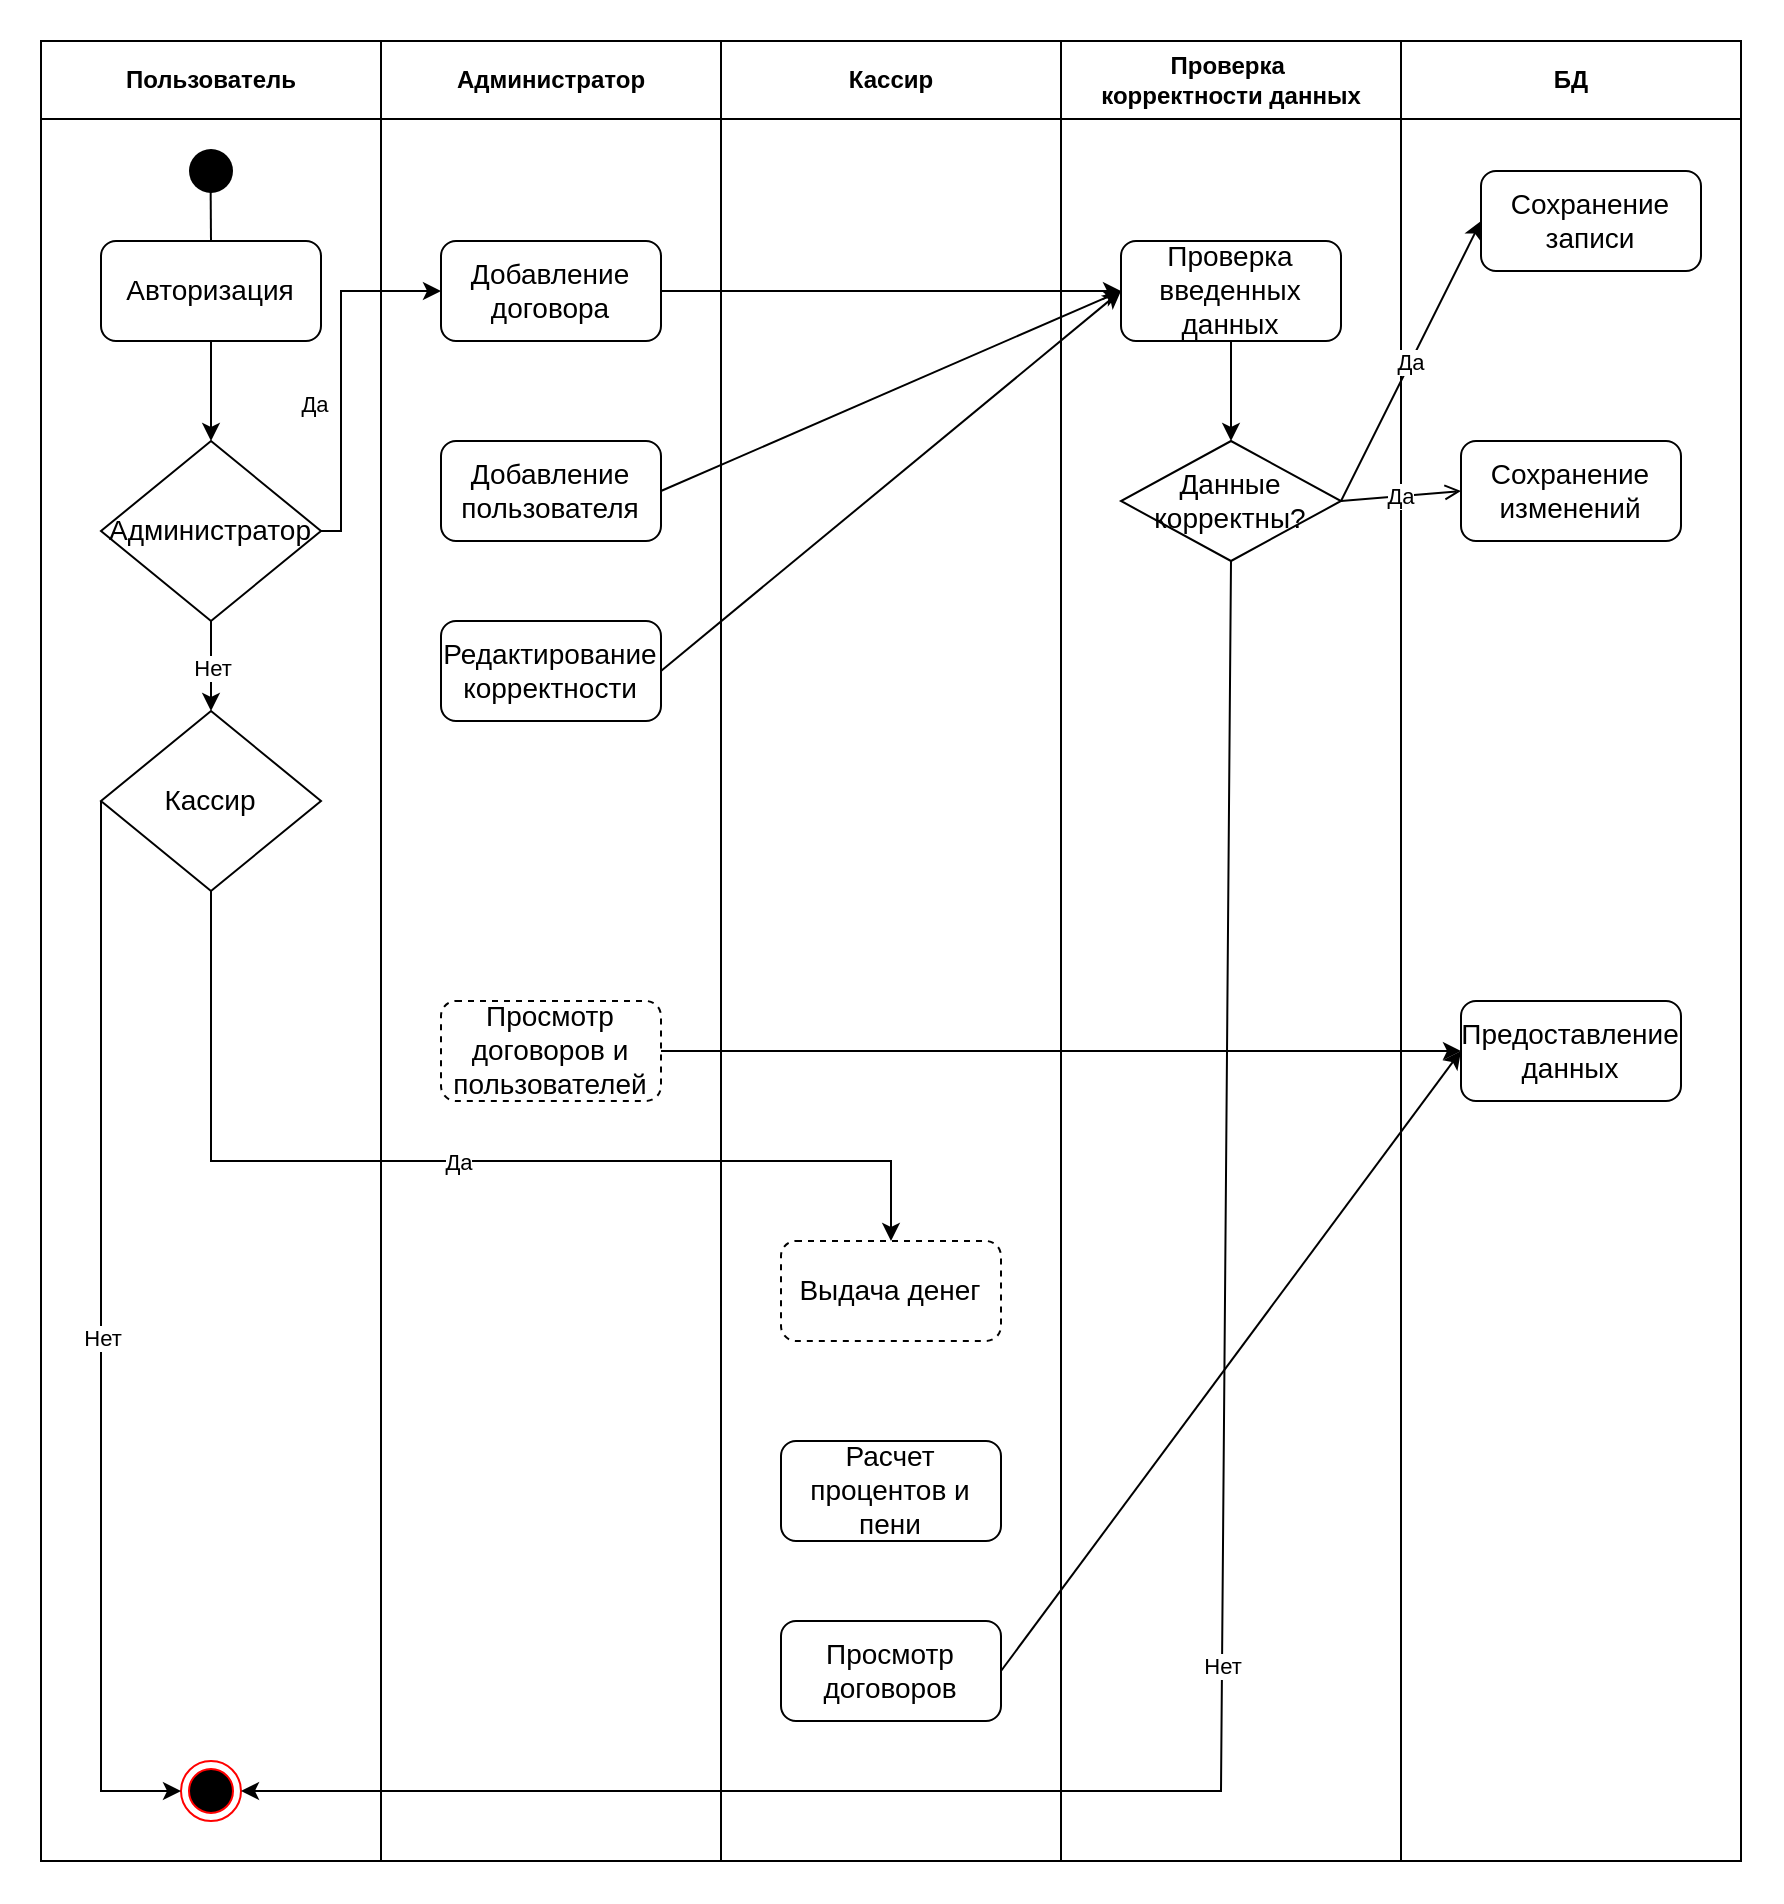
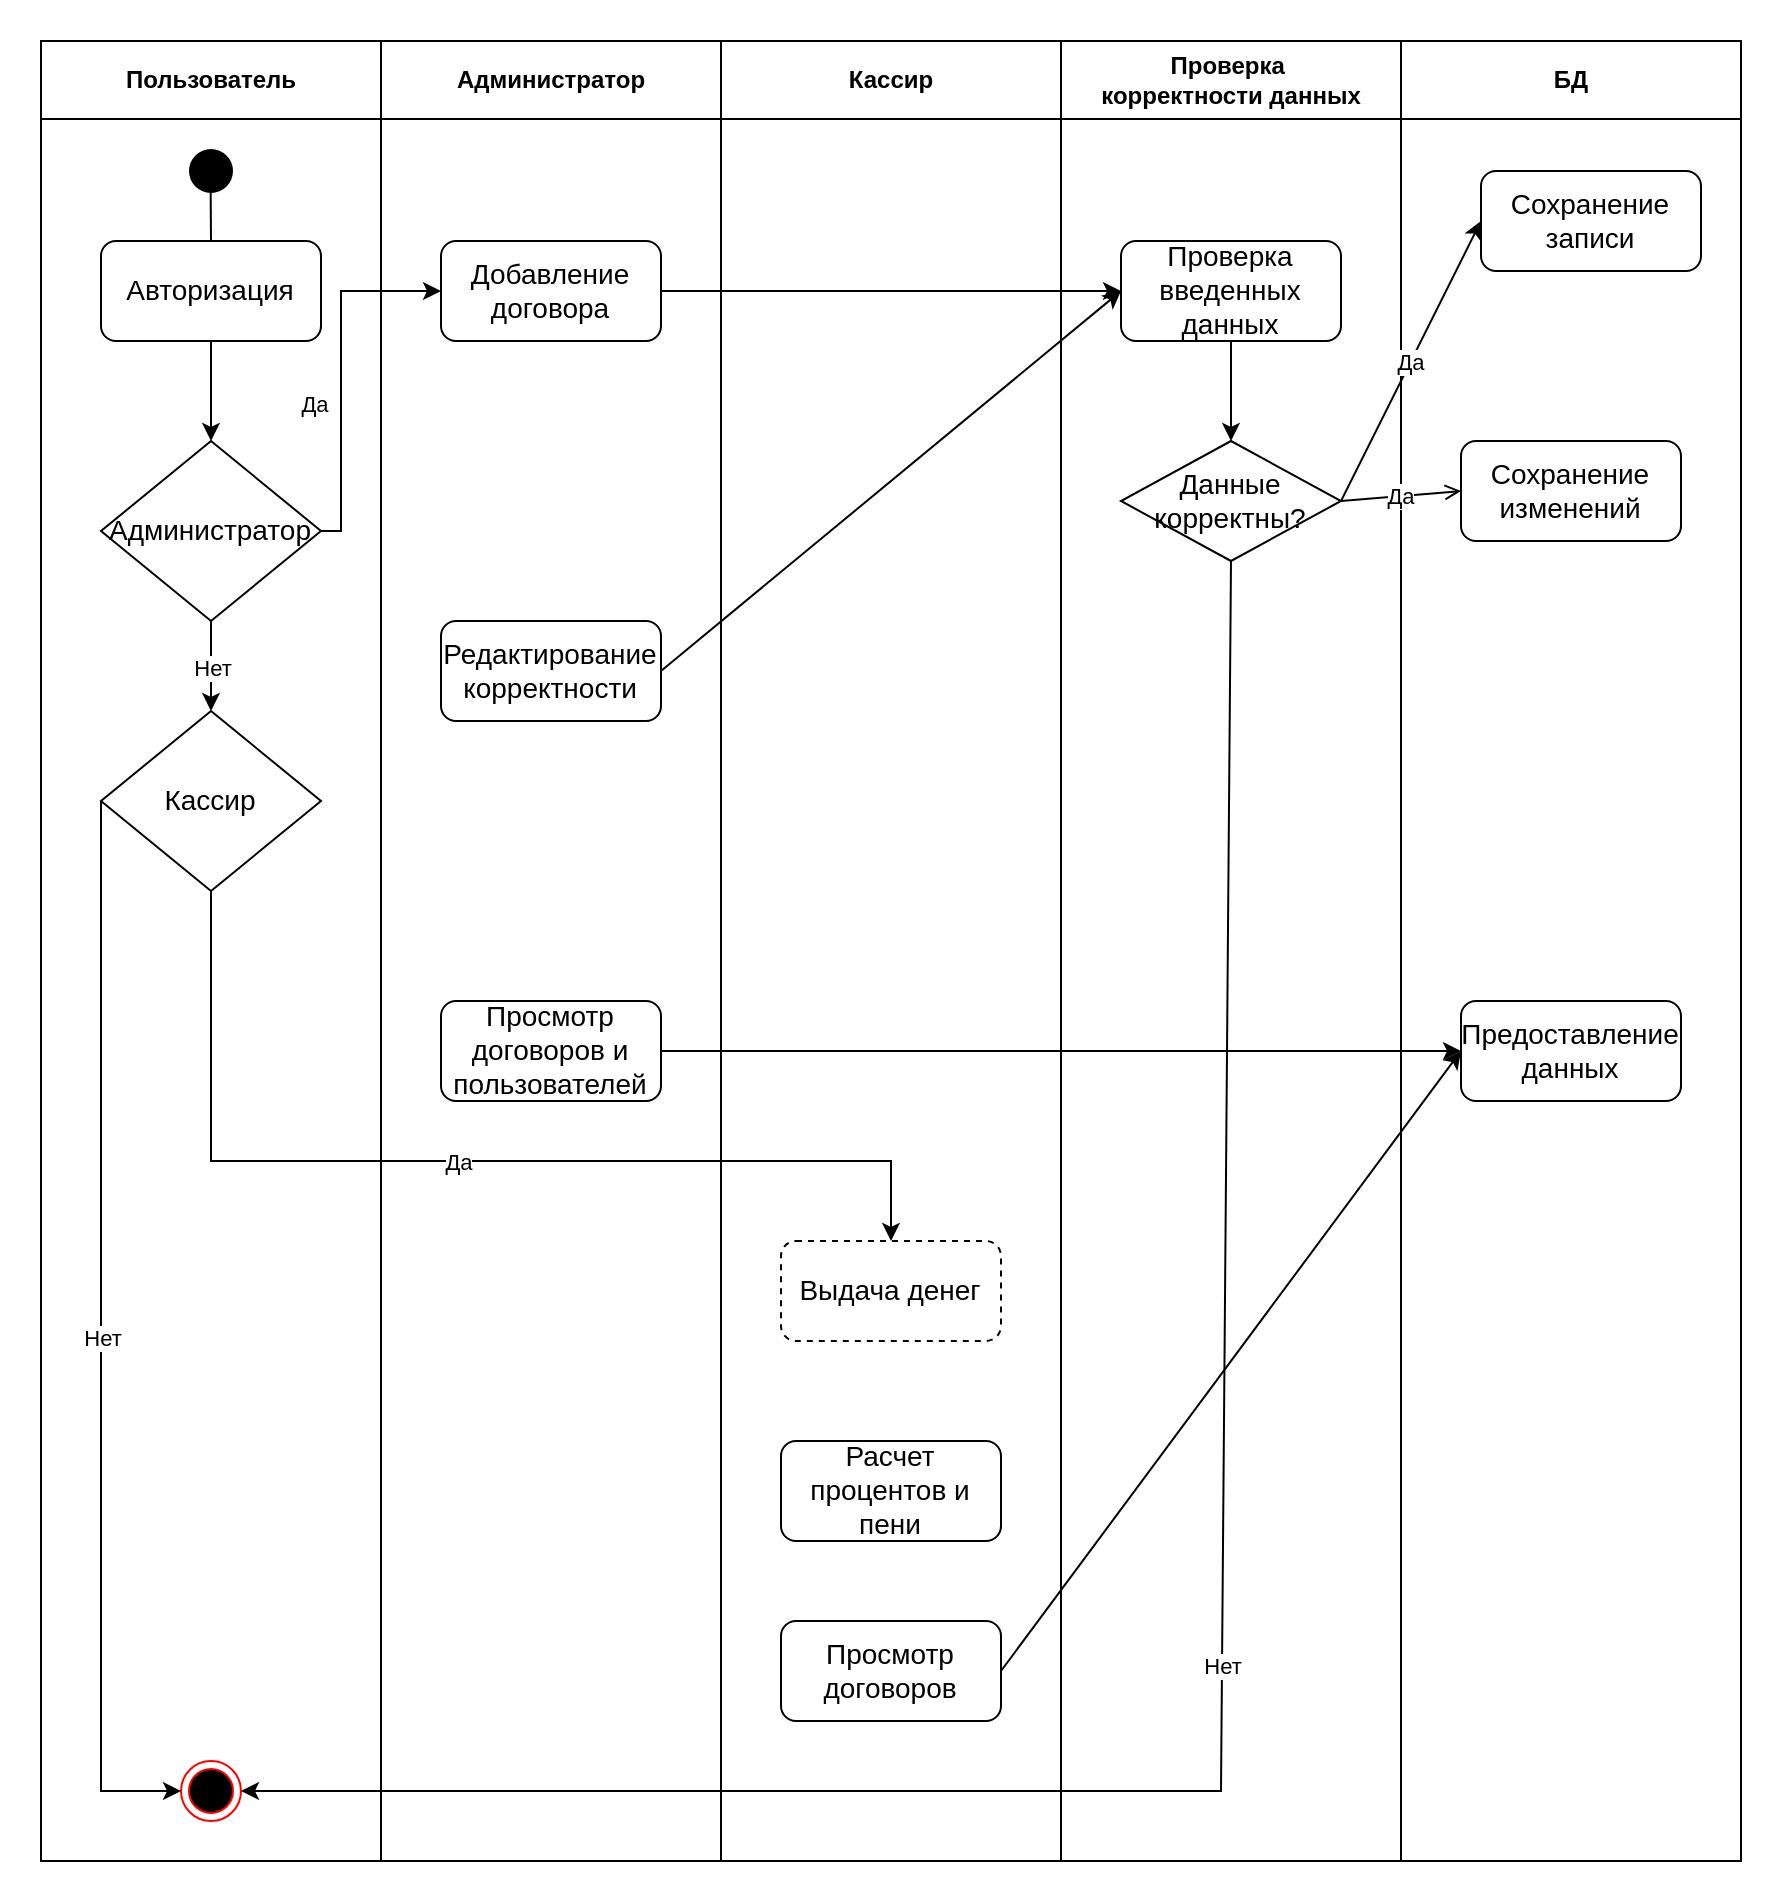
edge "Добавление пользователя" -> "Проверка введенных данных": removed
node "Добавление пользователя": removed
node "Просмотр договоров и пользователей": style dashed -> solid
